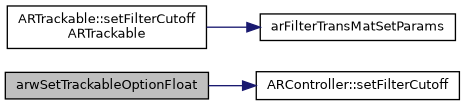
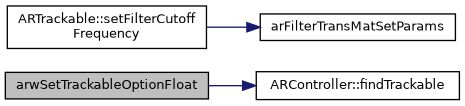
node "ARTrackable::setFilterCutoff ARTrackable": label "ARTrackable::setFilterCutoff ARTrackable" -> "ARTrackable::setFilterCutoff Frequency"
node "ARController::setFilterCutoff": label "ARController::setFilterCutoff" -> "ARController::findTrackable"
